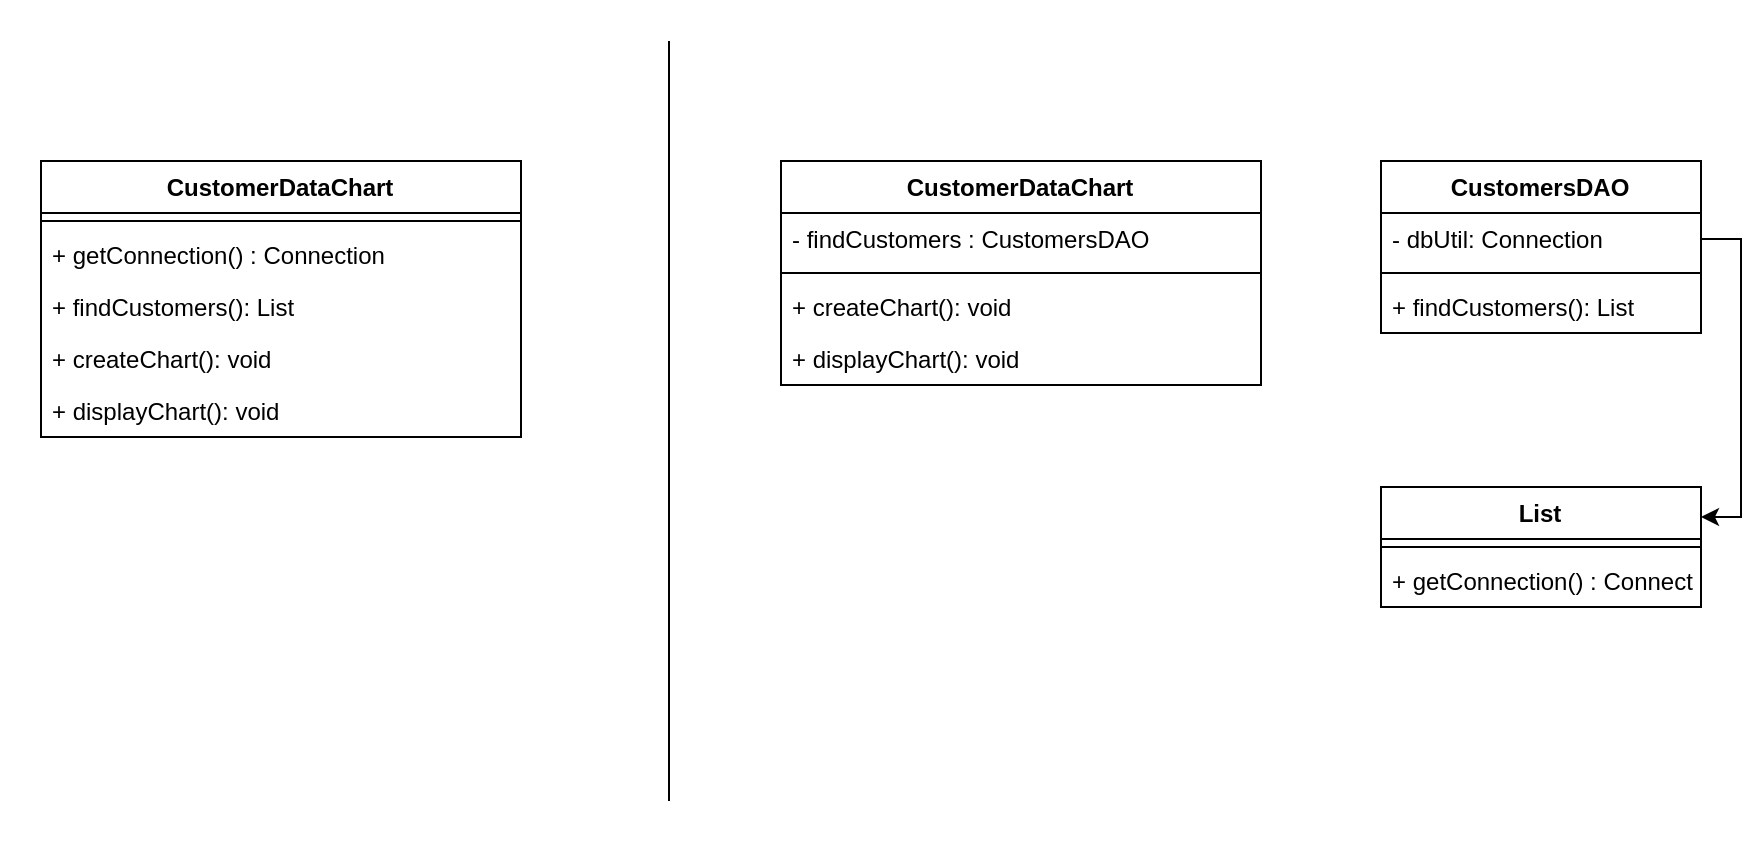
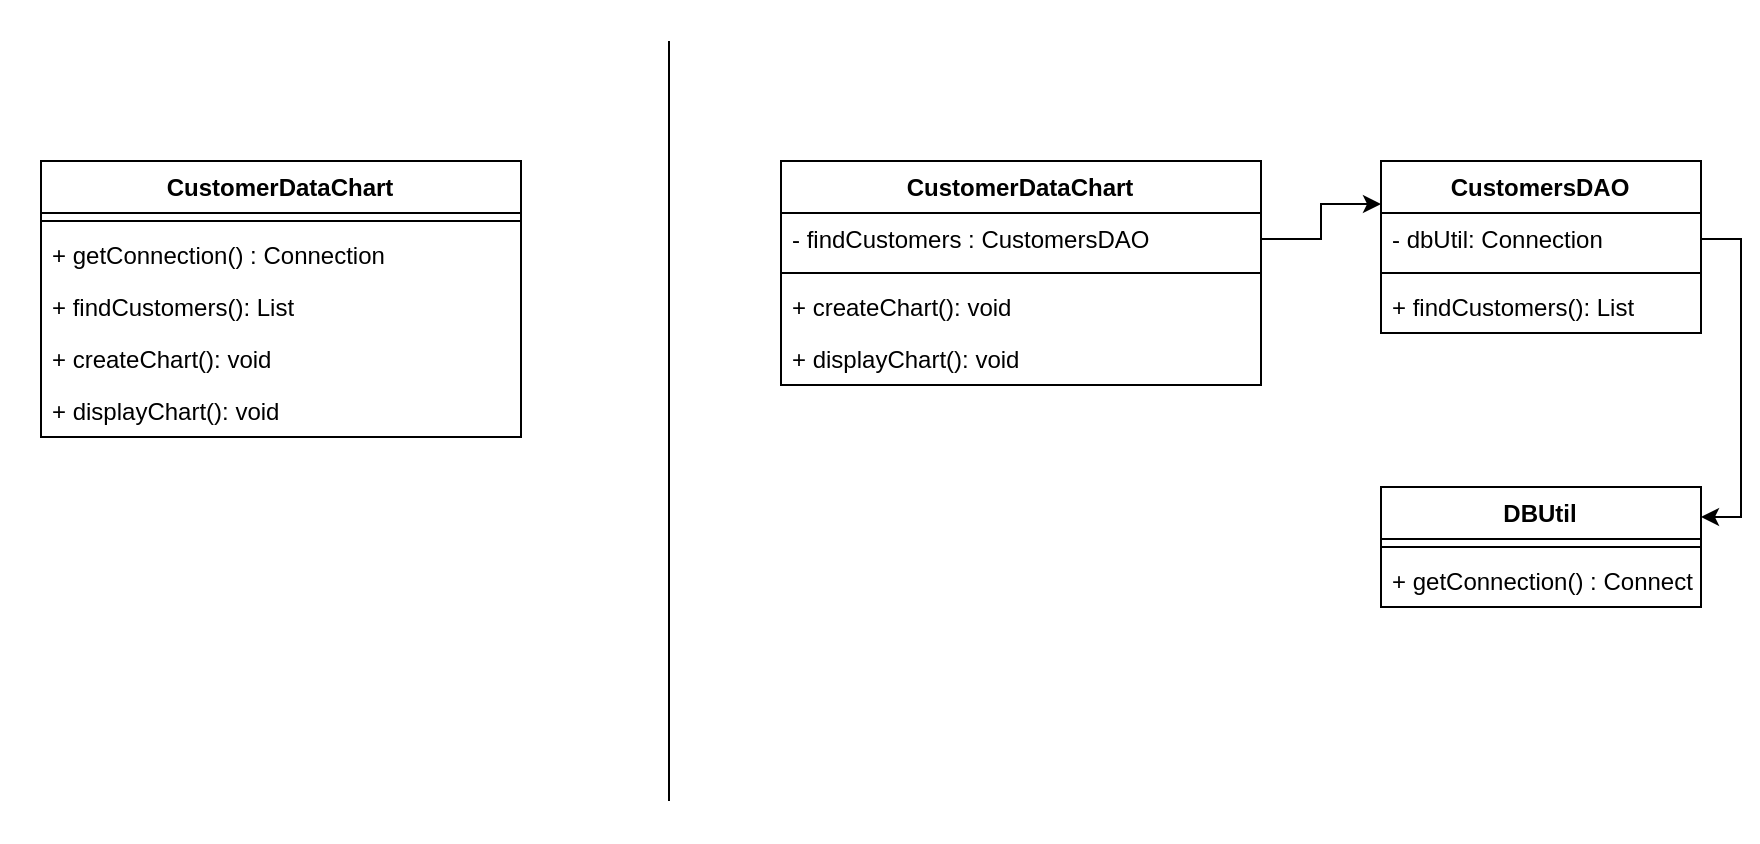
edge "- findCustomers : CustomersDAO" -> "CustomersDAO": added
node "List": label "List" -> "DBUtil"
